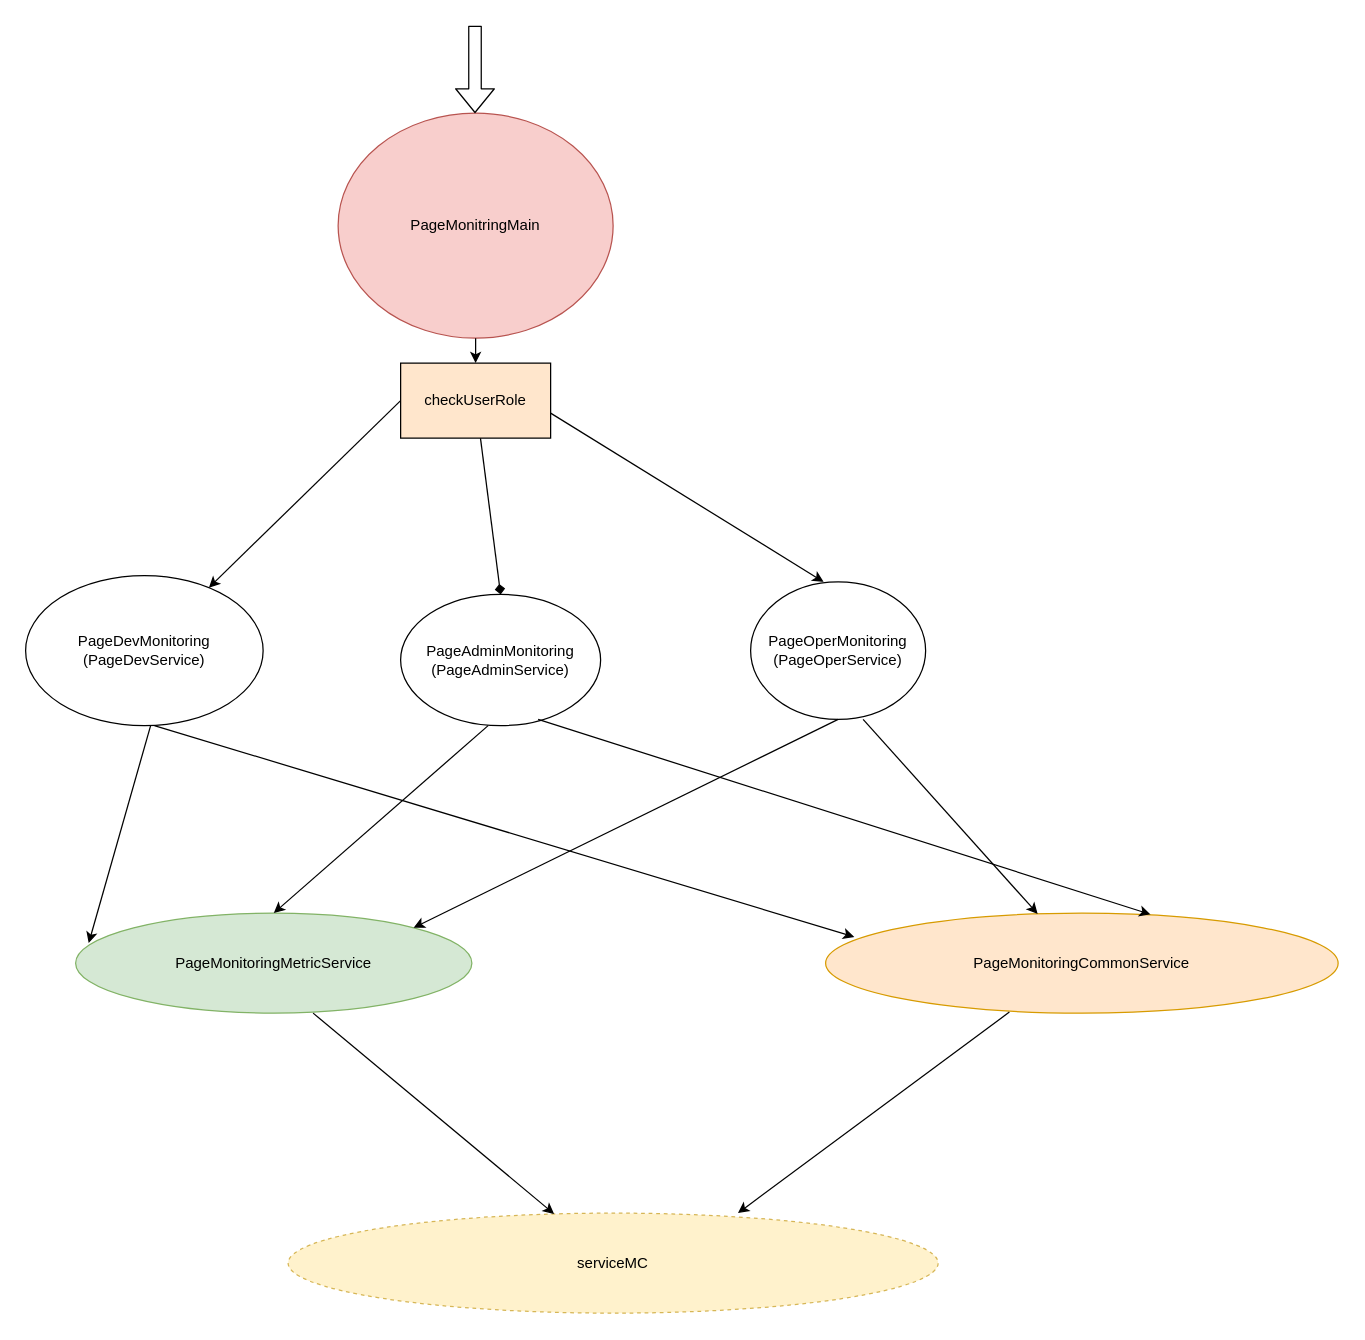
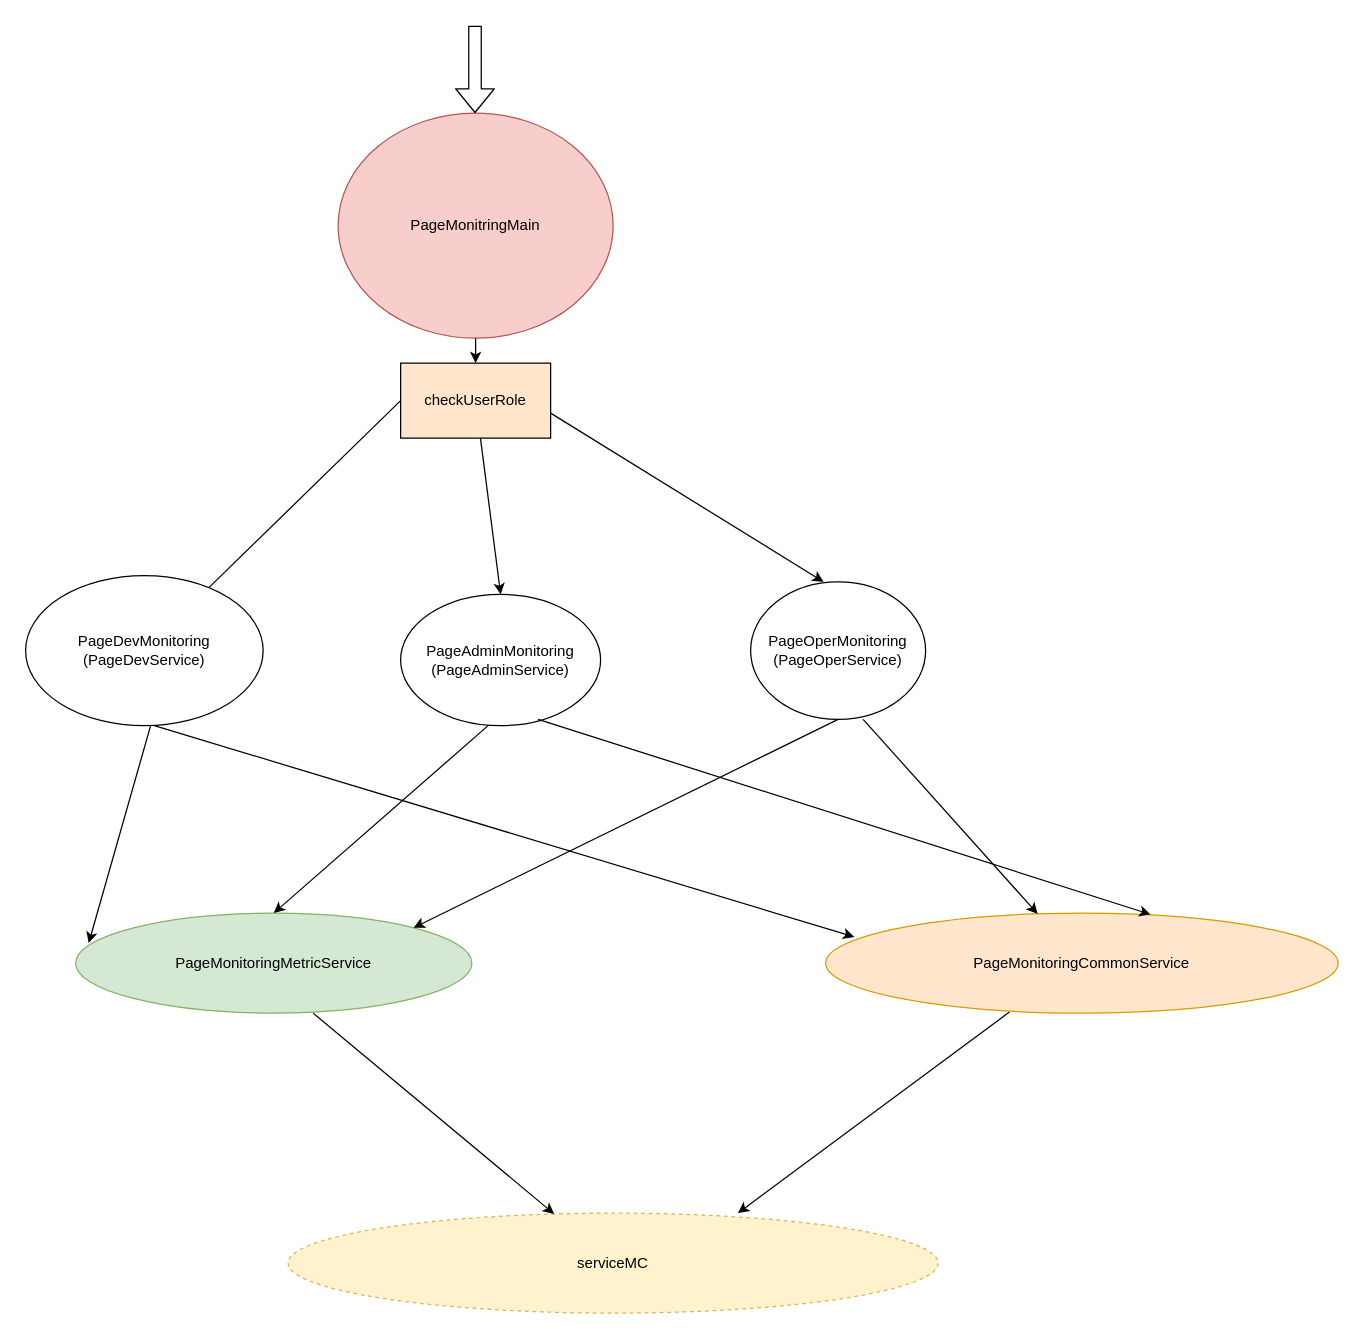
edge "checkUserRole" -> "PageDevMonitoring (PageDevService)": arrowhead classic -> none
edge "checkUserRole" -> "PageAdminMonitoring (PageAdminService)": arrowhead diamond -> classic
